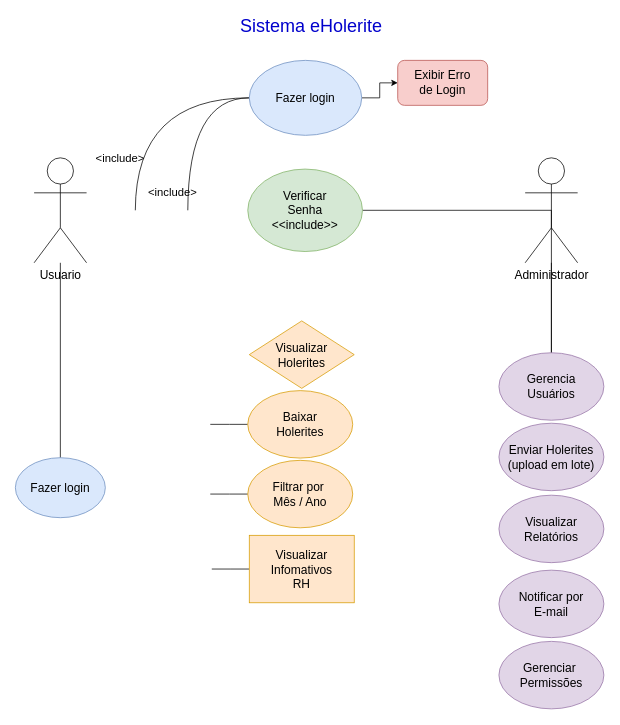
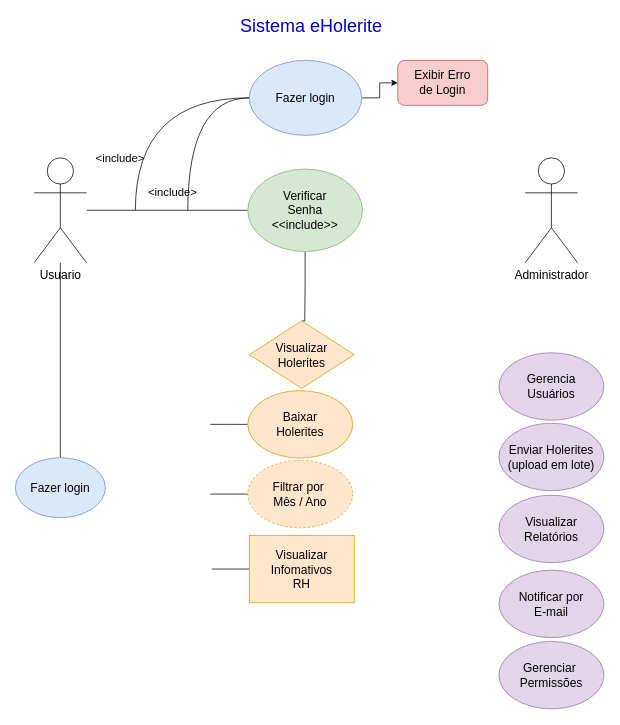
edge "Verificar Senha <<include>>" -- "Gerencia Usuários": now "Verificar Senha <<include>>" -- "Usuario"
edge "Verificar Senha <<include>>" -- "Visualizar Holerites": added
edge "Administrador" -- "Gerencia Usuários": removed
node "Filtrar por Mês / Ano": style solid -> dashed
